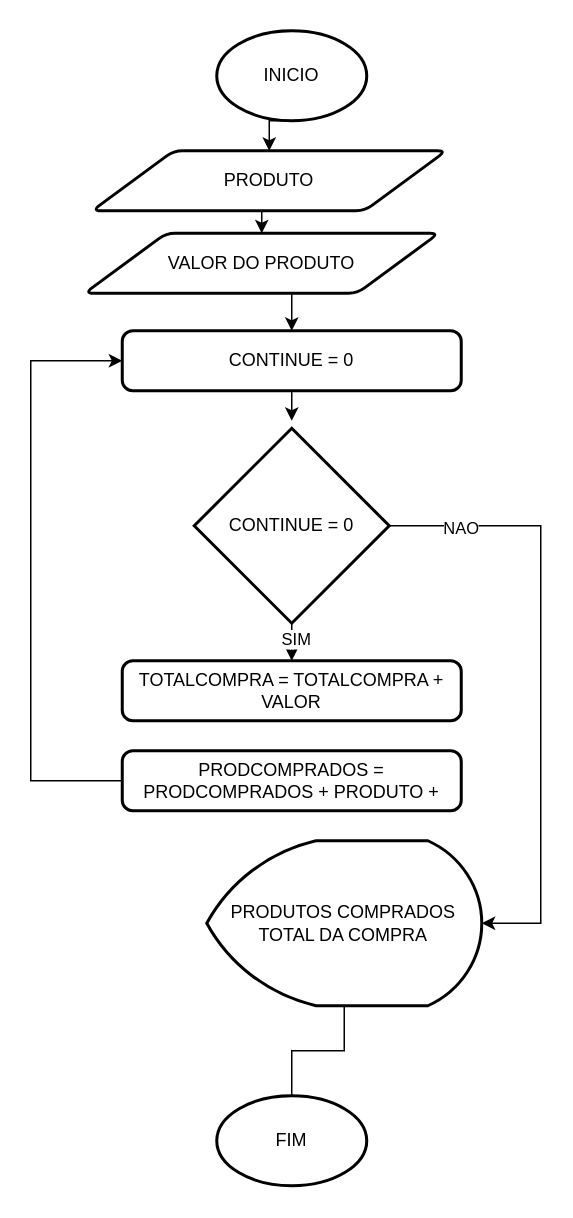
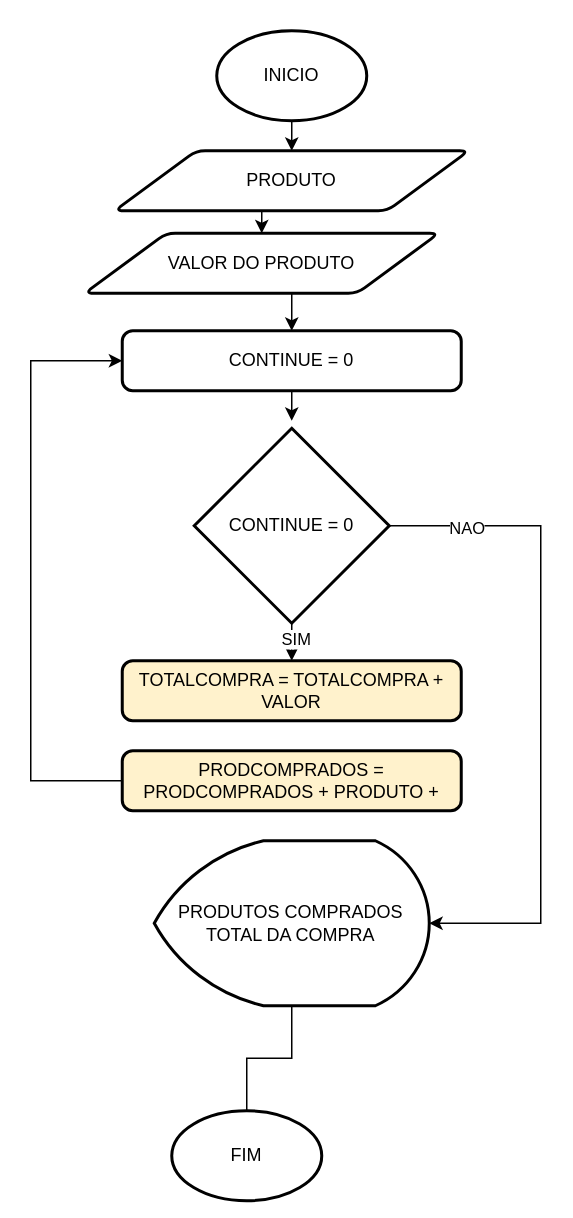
node "PRODUTO": moved (269, 181) -> (292, 181)
node "TOTALCOMPRA = TOTALCOMPRA + VALOR": fillcolor #ffffff -> #fff2cc
node "PRODCOMPRADOS = PRODCOMPRADOS + PRODUTO +": fillcolor #ffffff -> #fff2cc
node "PRODUTOS COMPRADOS TOTAL DA COMPRA": moved (344, 923) -> (292, 923)
node "FIM": moved (292, 1141) -> (247, 1156)
